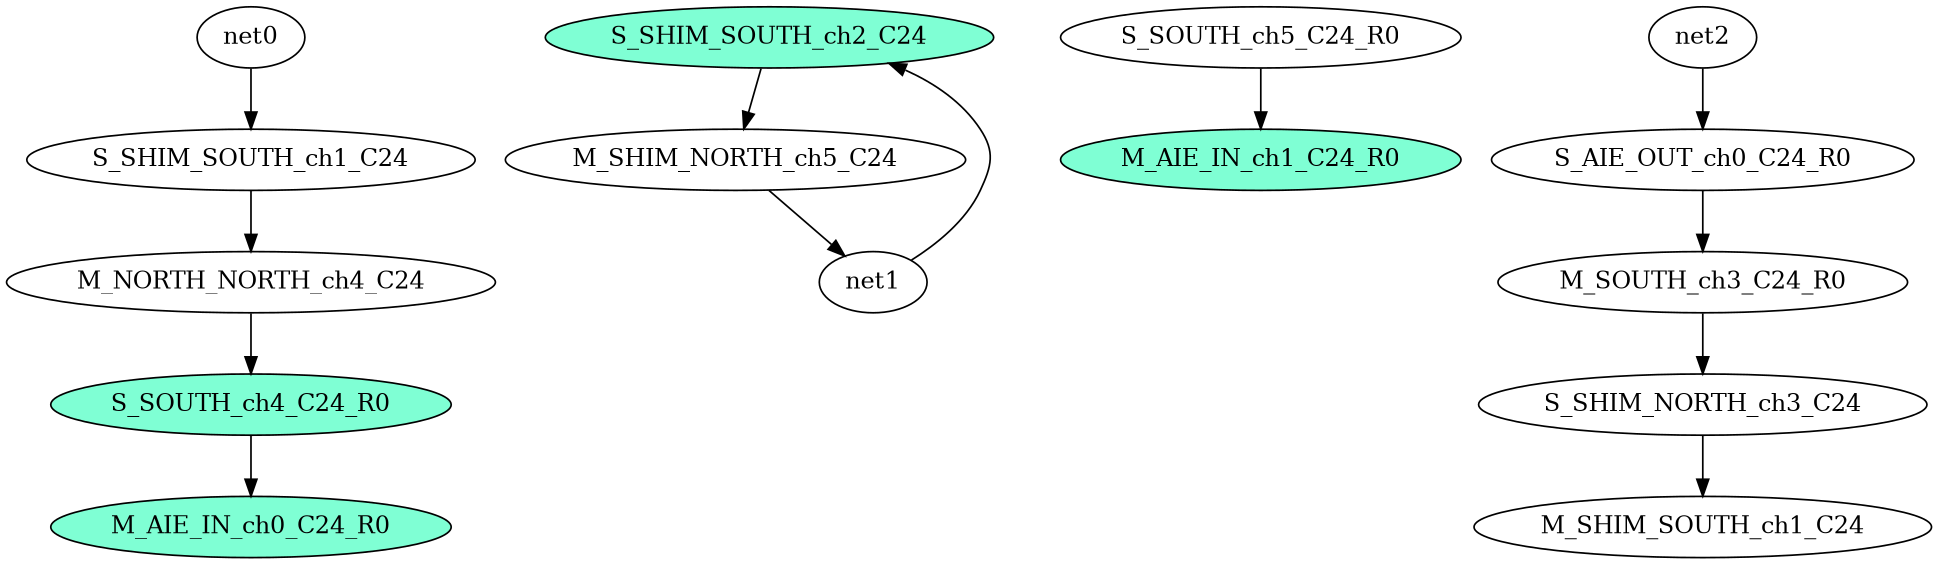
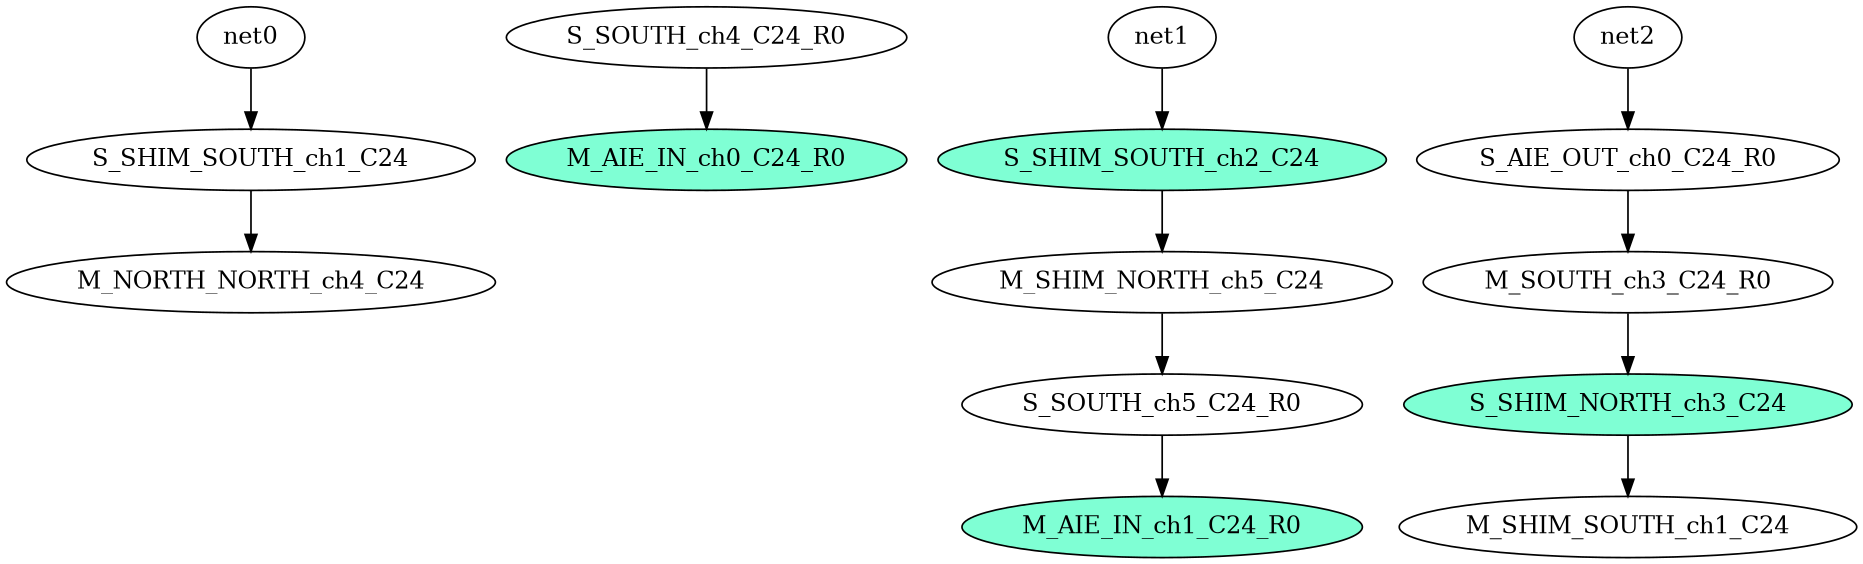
edge "M_SHIM_NORTH_ch5_C24" -> "net1": now "M_SHIM_NORTH_ch5_C24" -> "S_SOUTH_ch5_C24_R0"
edge "M_NORTH_NORTH_ch4_C24" -> "S_SOUTH_ch4_C24_R0": removed
node "S_SOUTH_ch4_C24_R0": fillcolor aquamarine -> White
node "S_SHIM_NORTH_ch3_C24": fillcolor White -> aquamarine
